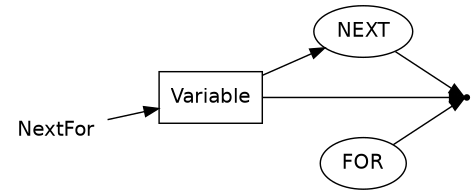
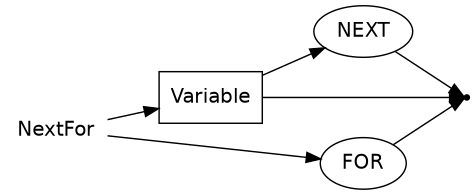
edge "NextFor" -> "FOR": added
